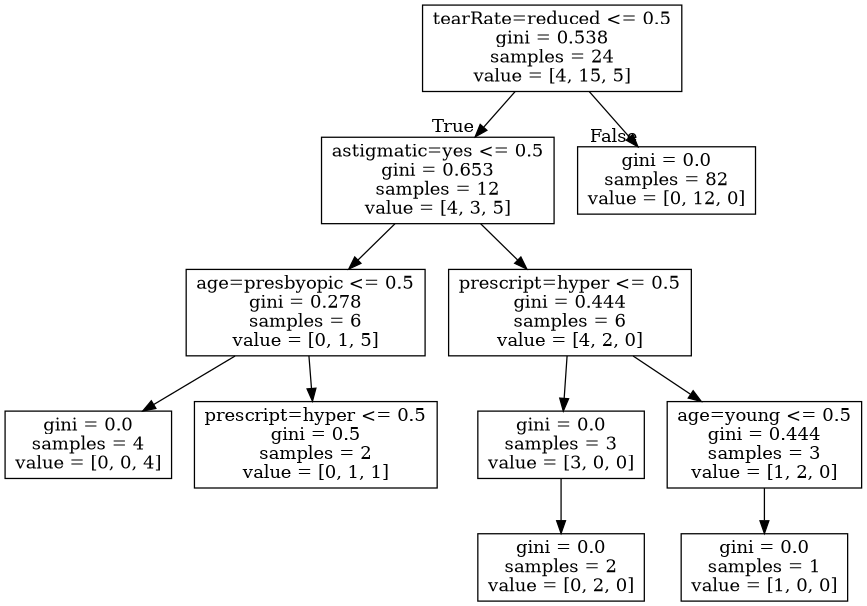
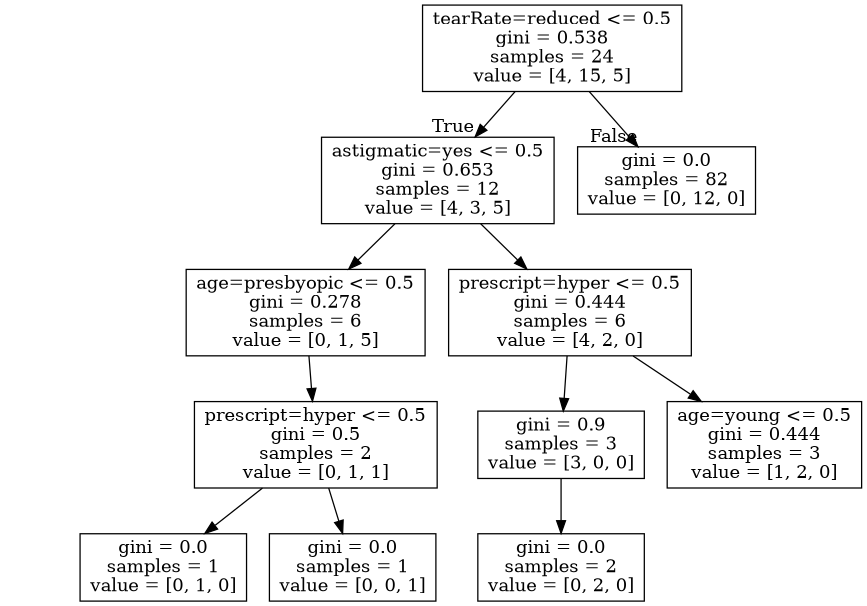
node "gini = 0.0 samples = 4 value = [0, 0, 4]": removed
node "gini = 0.0 samples = 3 value = [3, 0, 0]": label "gini = 0.0 samples = 3 value = [3, 0, 0]" -> "gini = 0.9 samples = 3 value = [3, 0, 0]"
node "gini = 0.0 samples = 1 value = [0, 1, 0]": added
node "gini = 0.0 samples = 1 value = [0, 0, 1]": added
node "gini = 0.0 samples = 1 value = [1, 0, 0]": removed
